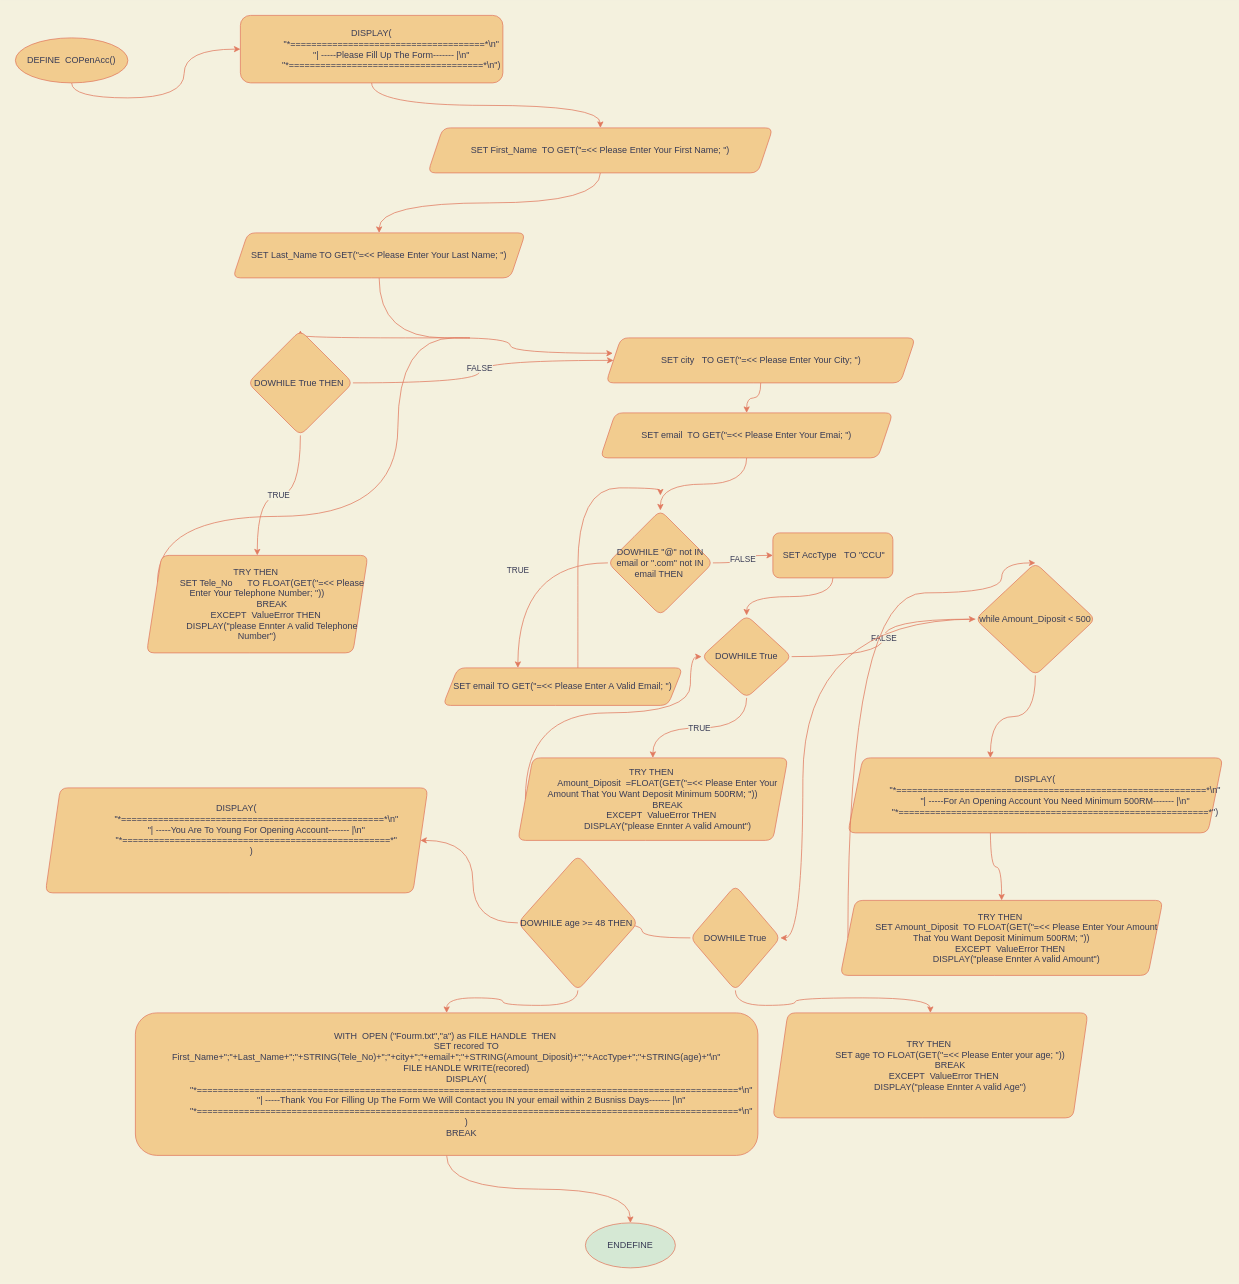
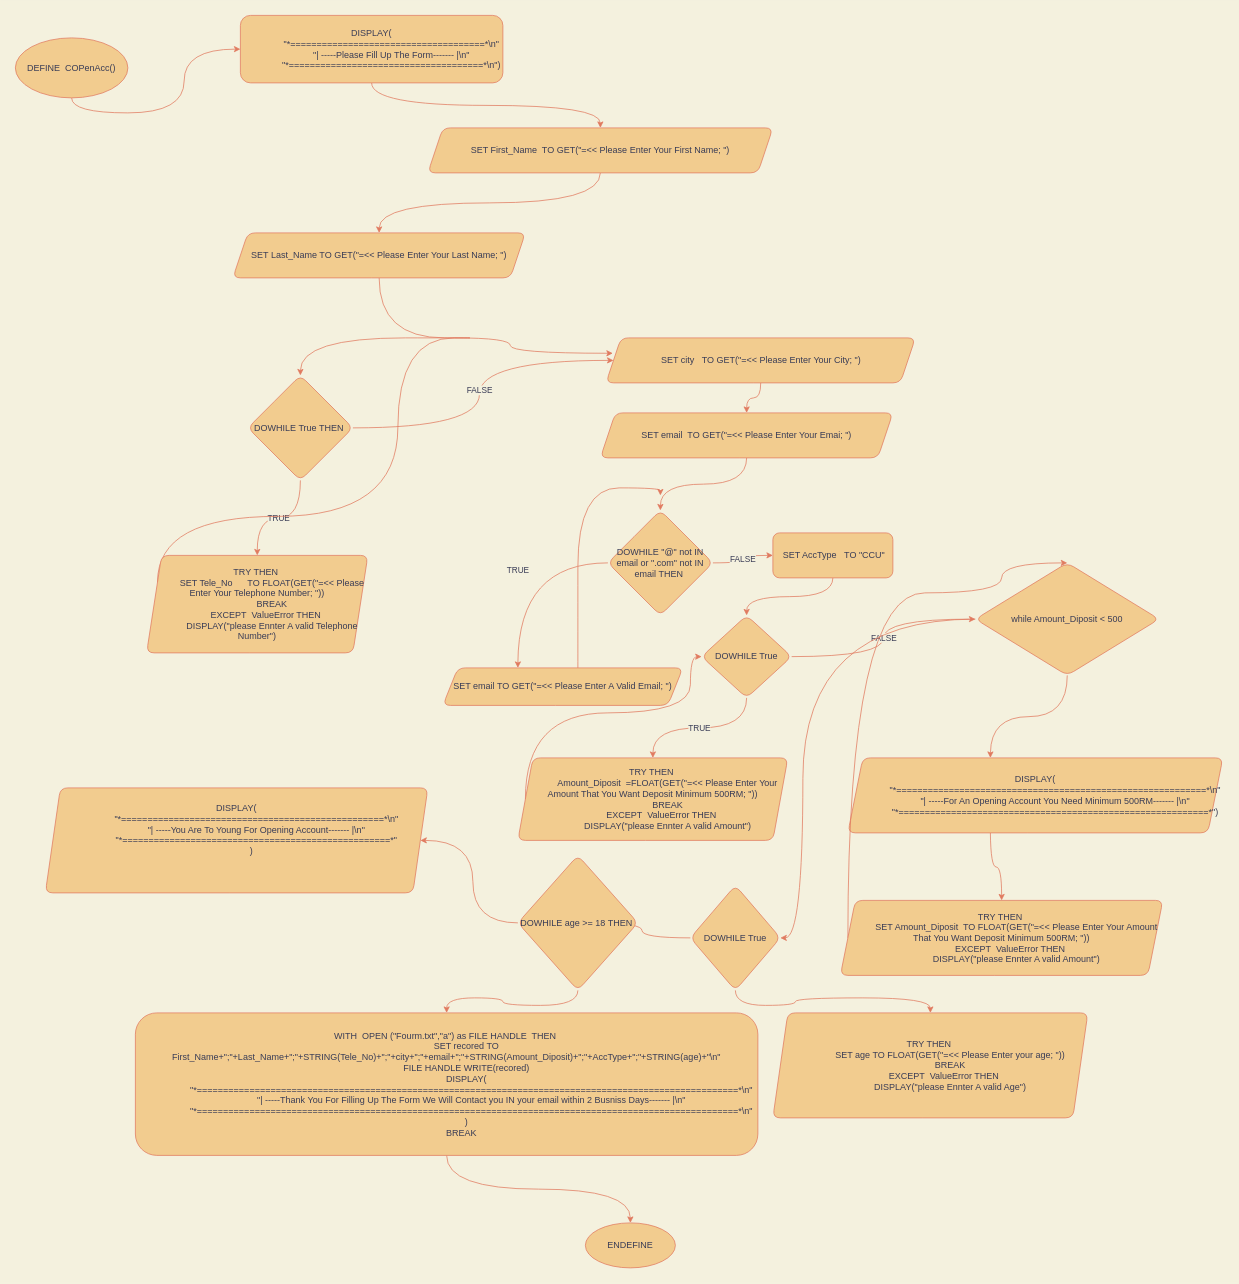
node "DEFINE COPenAcc()": size 113x45 -> 113x60
node "DOWHILE True THEN": moved (300, 383) -> (300, 428)
node "while Amount_Diposit < 500": size 120x113 -> 184x113
node "DOWHILE age >= 48 THEN": label "DOWHILE age >= 48 THEN" -> "DOWHILE age >= 18 THEN"
node "ENDEFINE": fillcolor #d5e8d4 -> #f2cc8f
